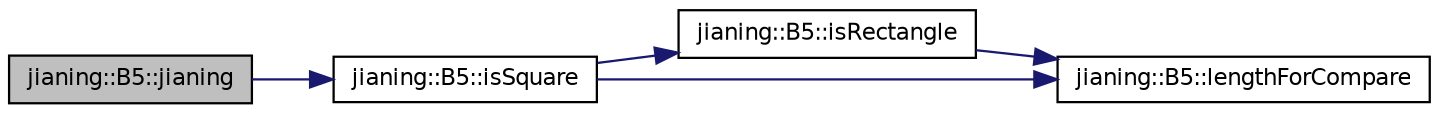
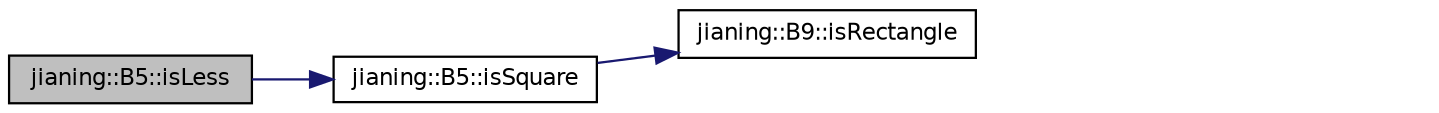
node "jianing::B5::isRectangle": label "jianing::B5::isRectangle" -> "jianing::B9::isRectangle"
node "jianing::B5::jianing": label "jianing::B5::jianing" -> "jianing::B5::isLess"
node "jianing::B5::lengthForCompare": removed
